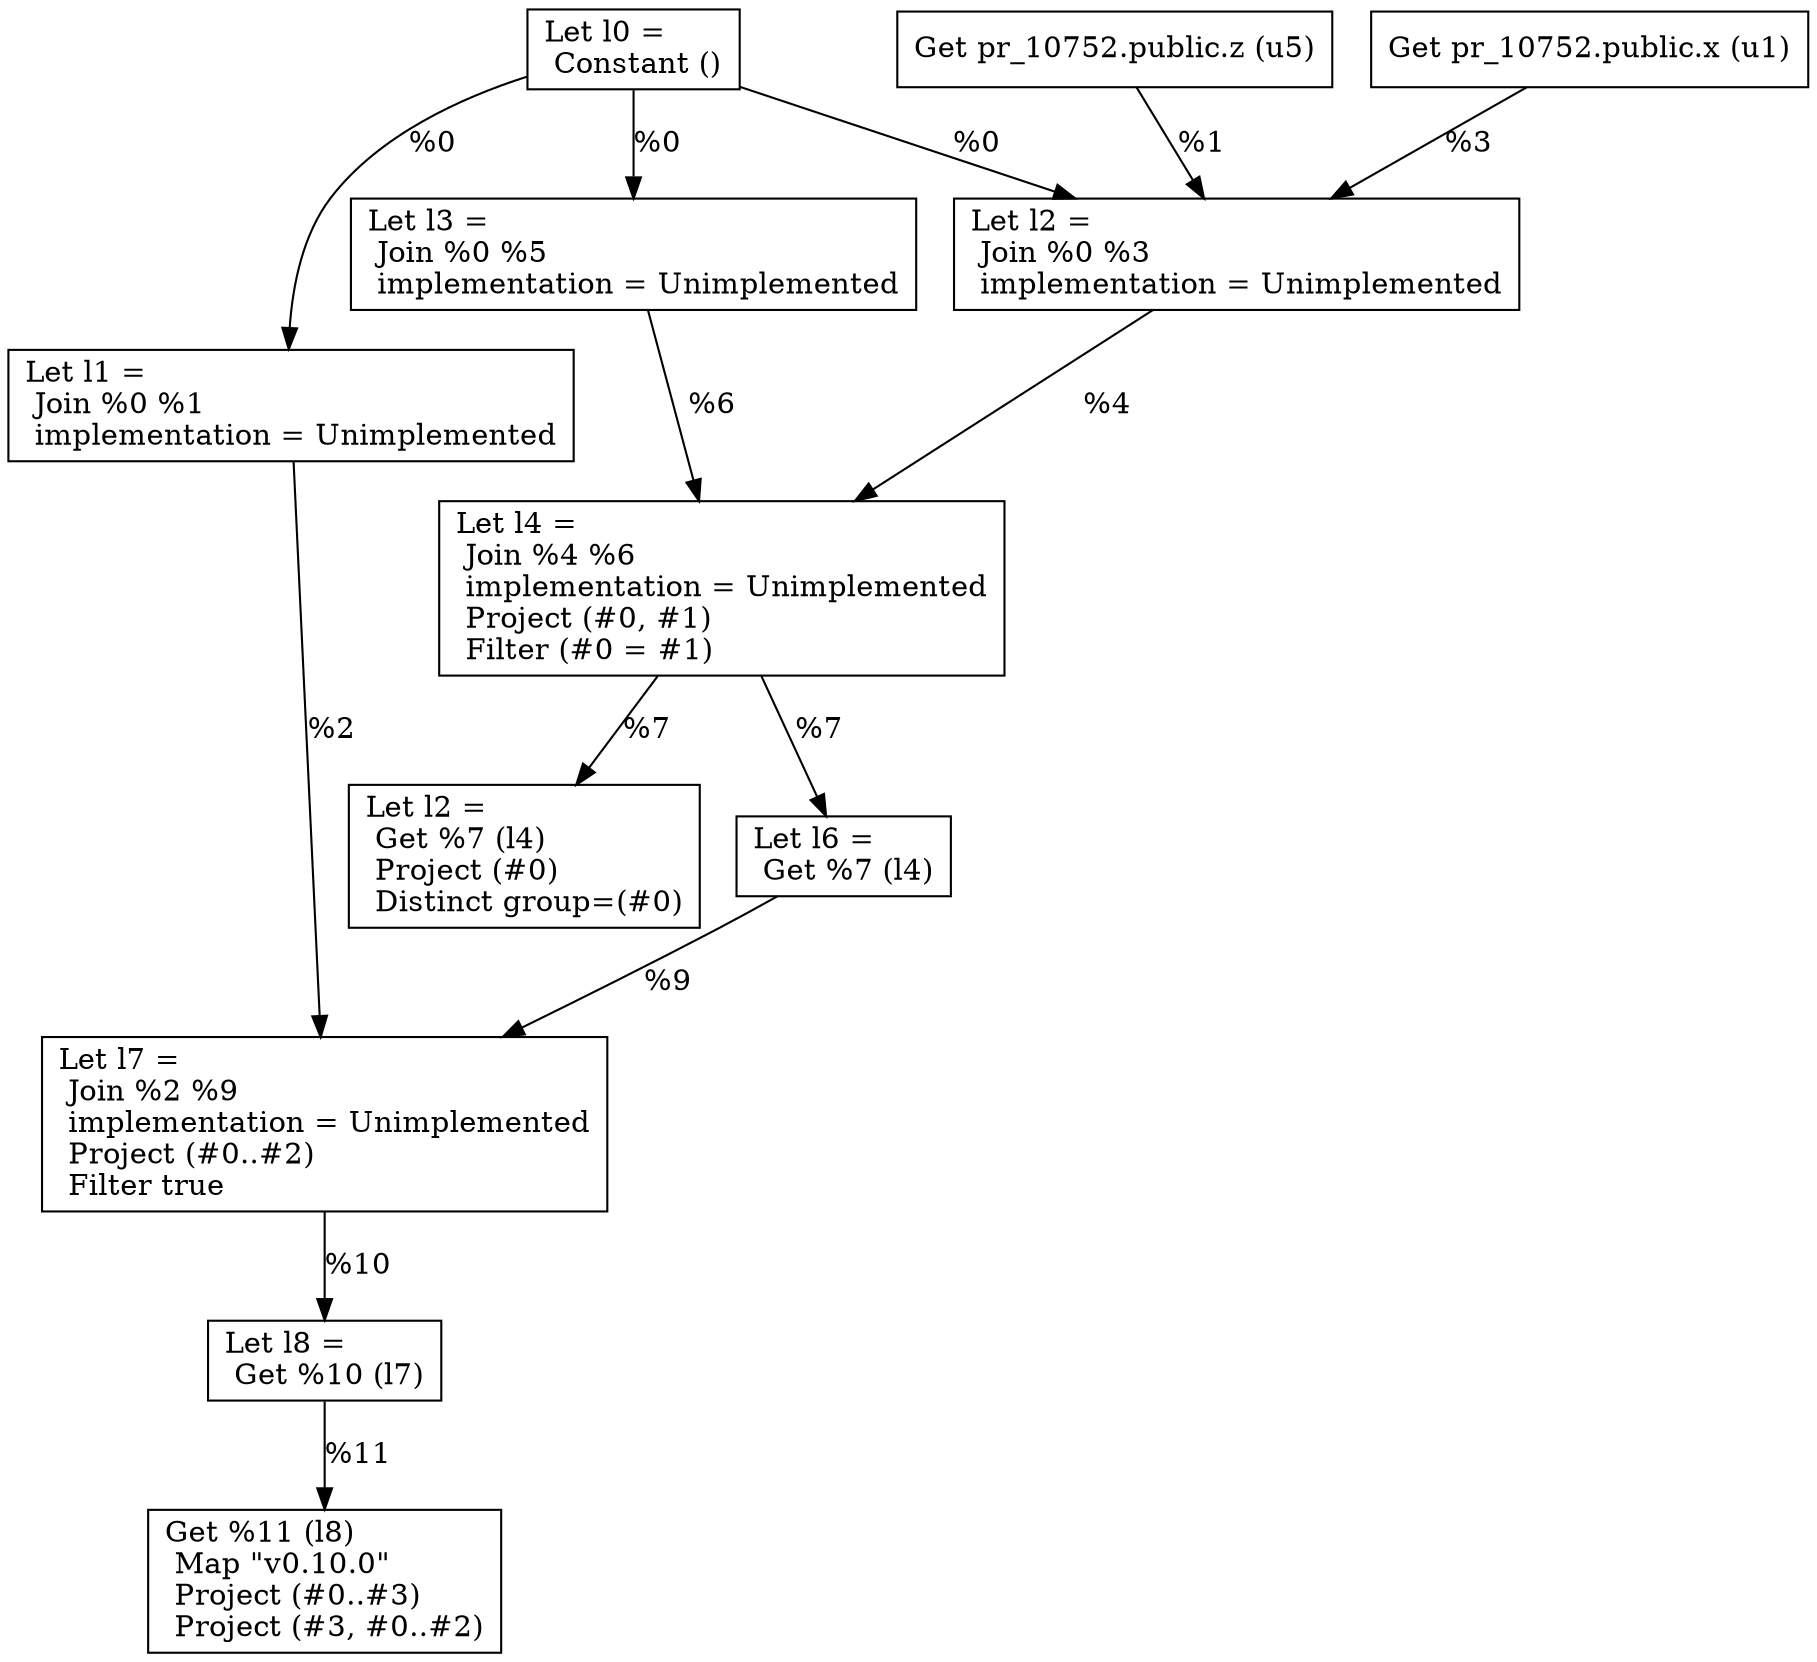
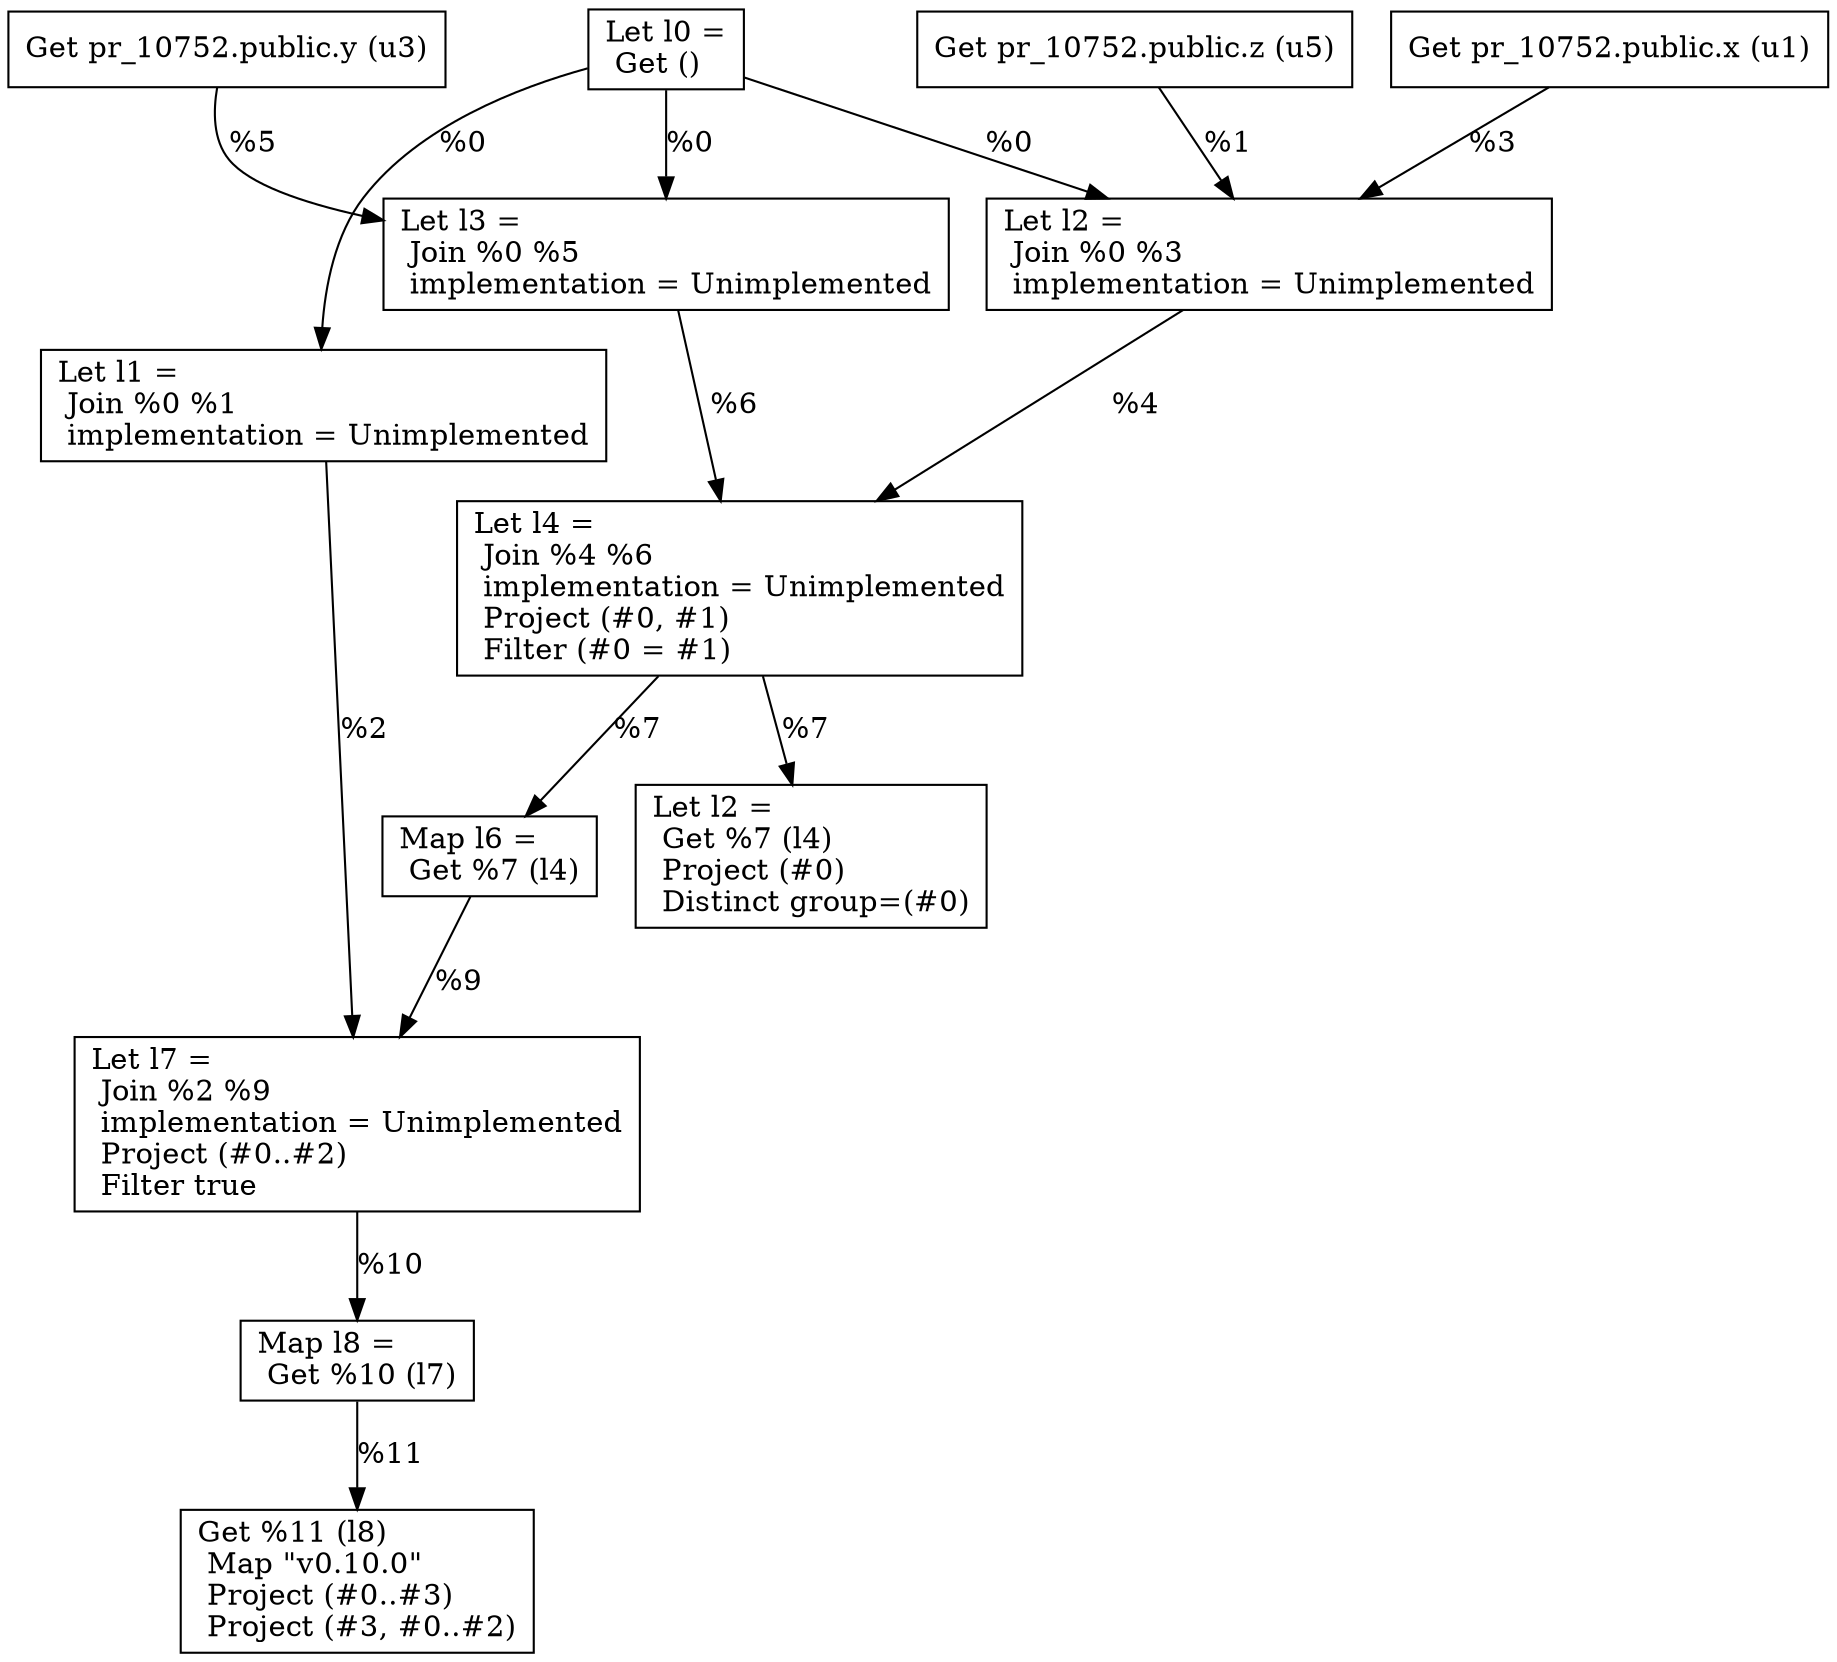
node "Get pr_10752.public.y (u3)": added
node "Let l0 = Constant ()": label "Let l0 = Constant ()" -> "Let l0 = Get ()"
node "Let l6 = Get %7 (l4)": label "Let l6 = Get %7 (l4)" -> "Map l6 = Get %7 (l4)"
node "Let l8 = Get %10 (l7)": label "Let l8 = Get %10 (l7)" -> "Map l8 = Get %10 (l7)"
